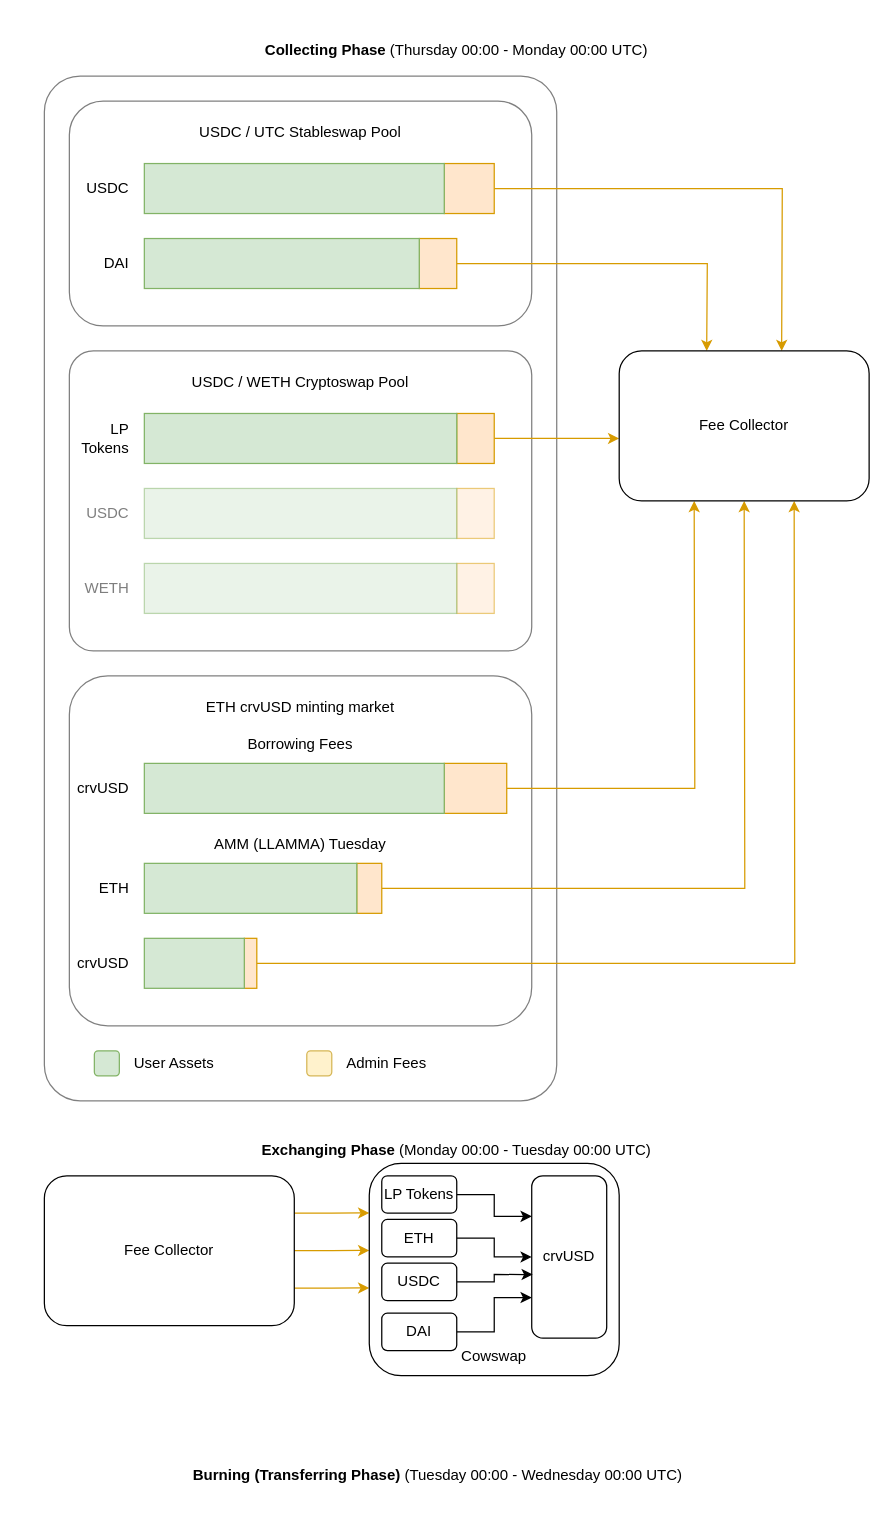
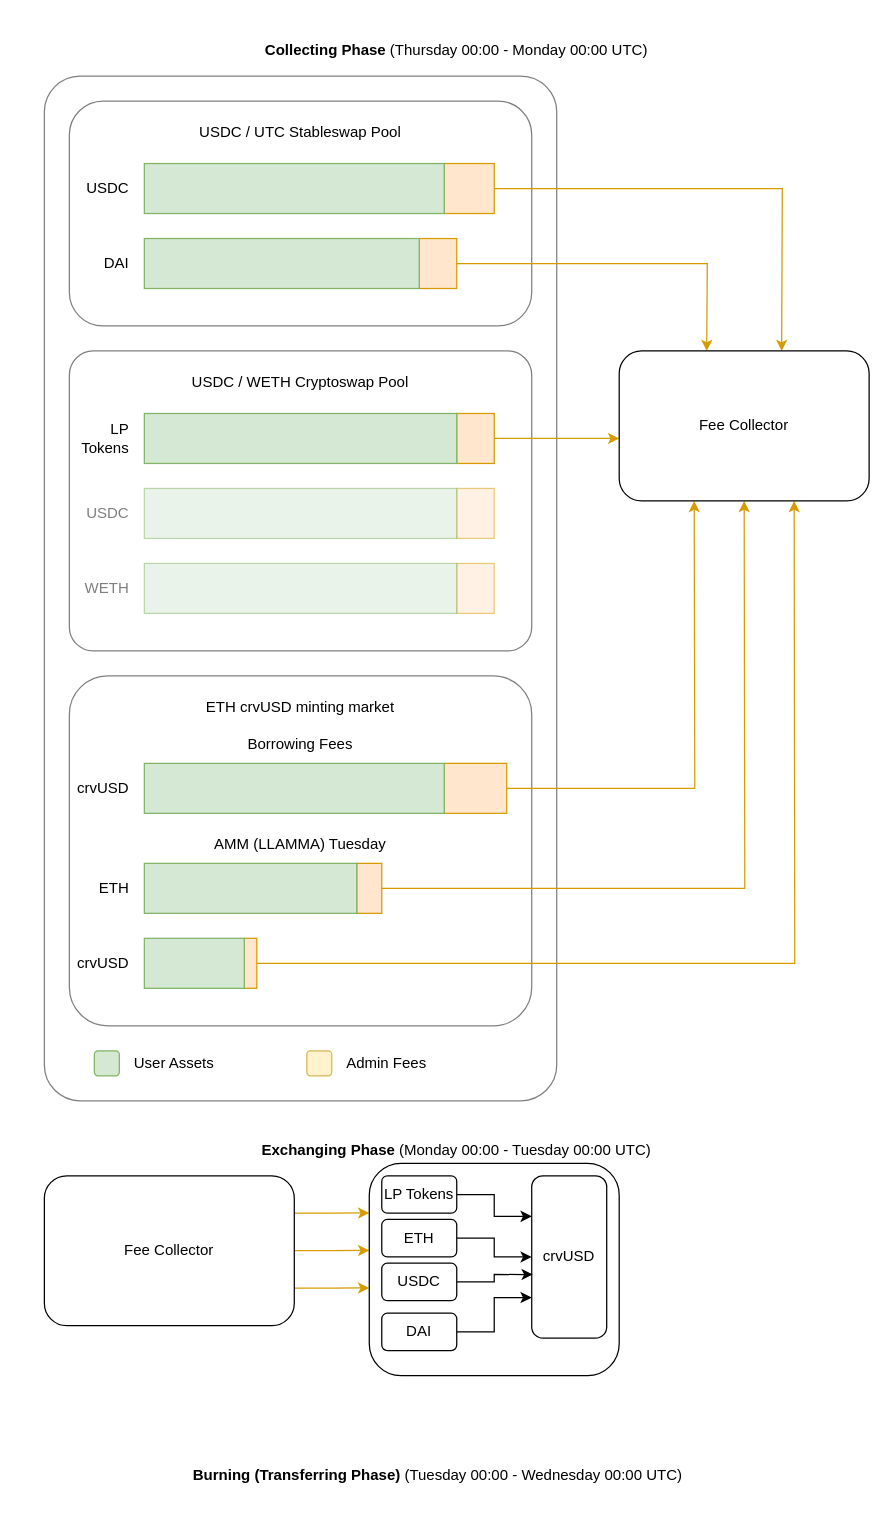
node "Cowswap": removed
